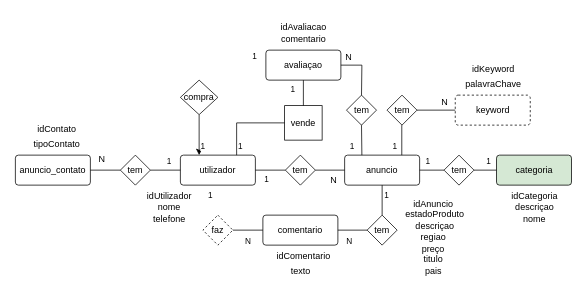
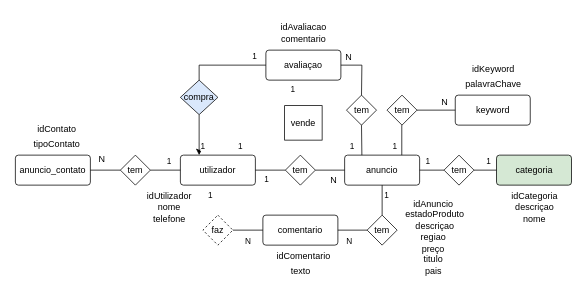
edge "avaliaçao" -- "compra": added
edge "avaliaçao" -- "vende": removed
node "compra": fillcolor #ffffff -> #dae8fc
node "keyword": style dashed -> solid
edge "vende" -- "utilizador": removed
